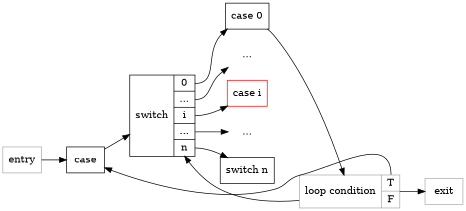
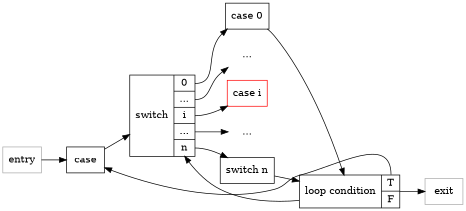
edge "switch n" -> "loop condition": added
node "loop condition": color darkgray -> black
